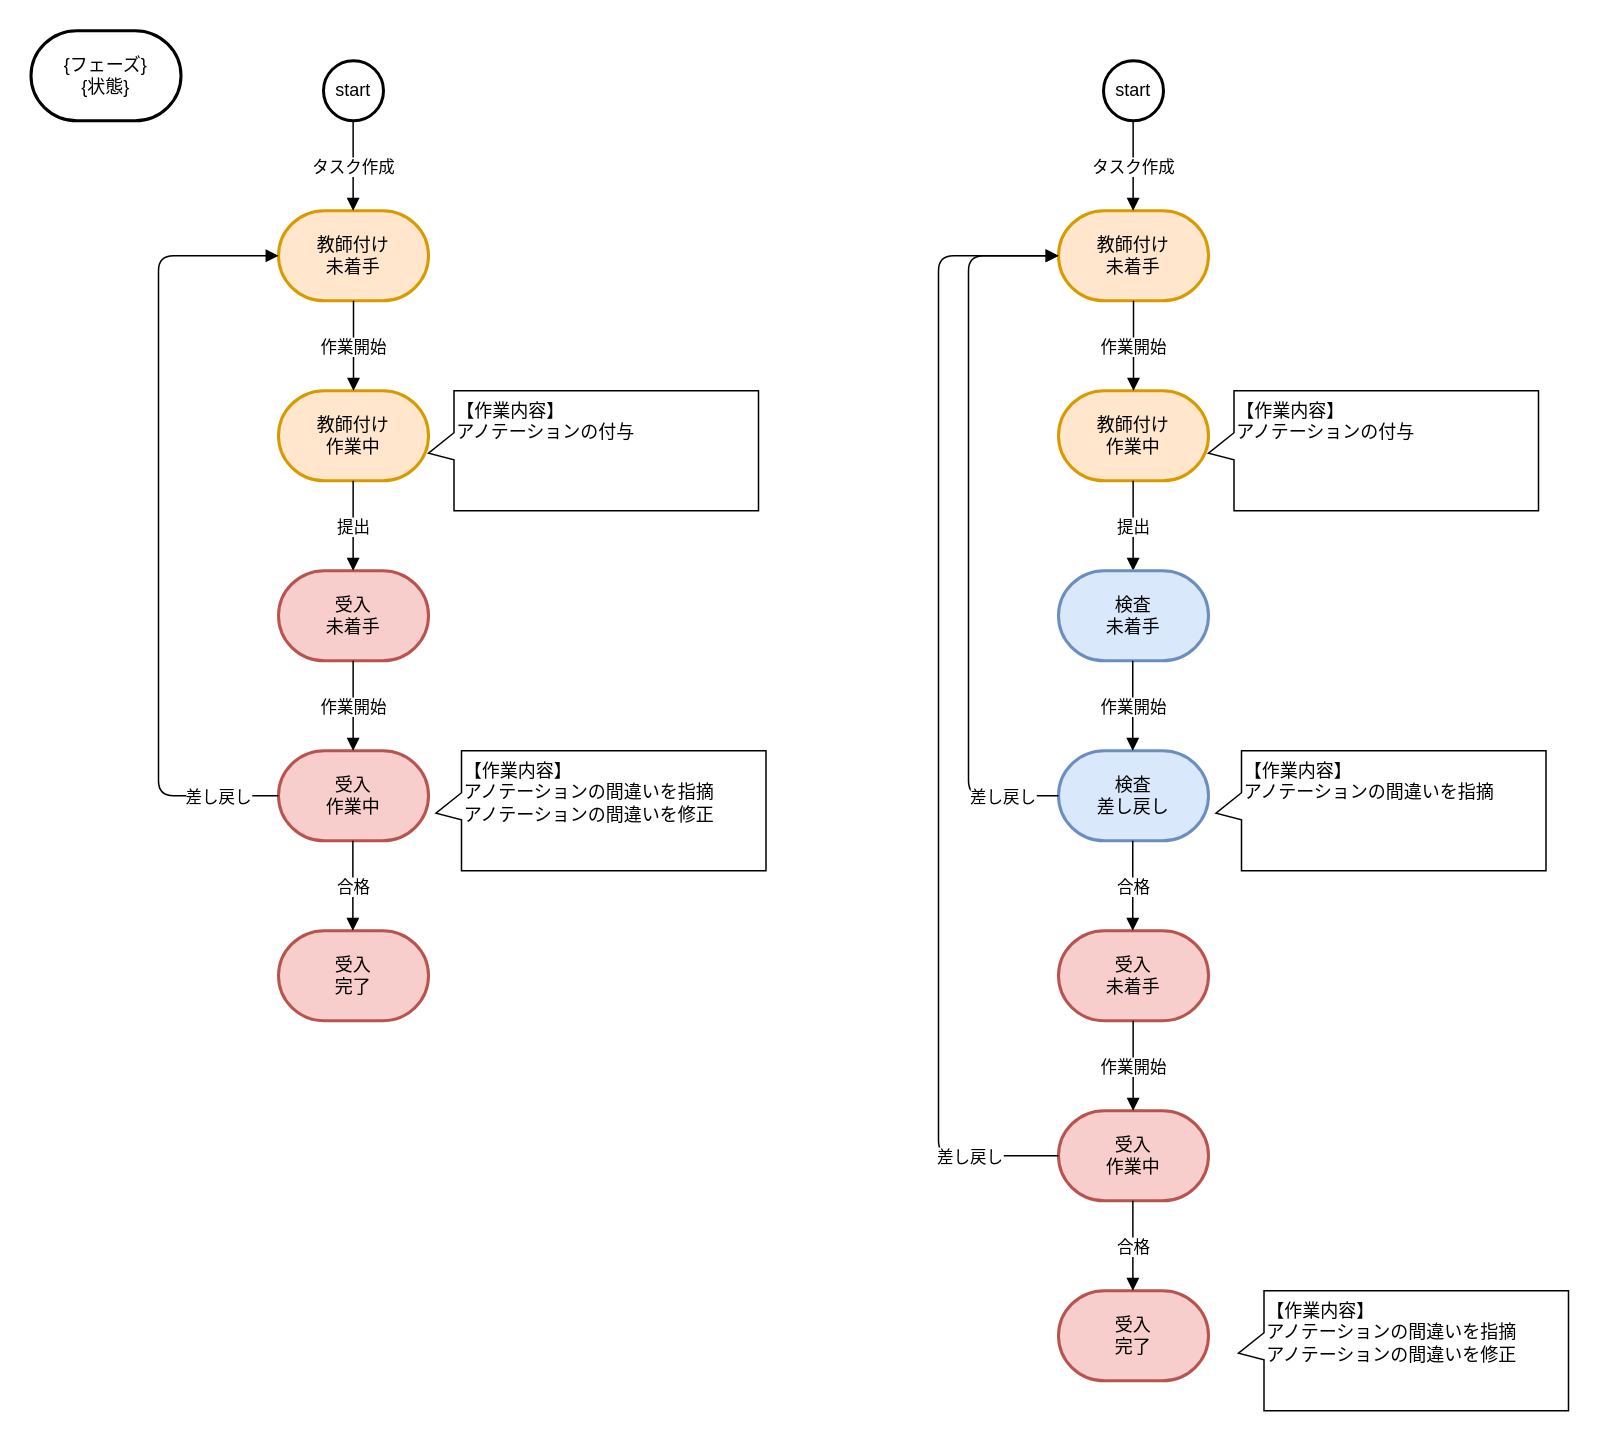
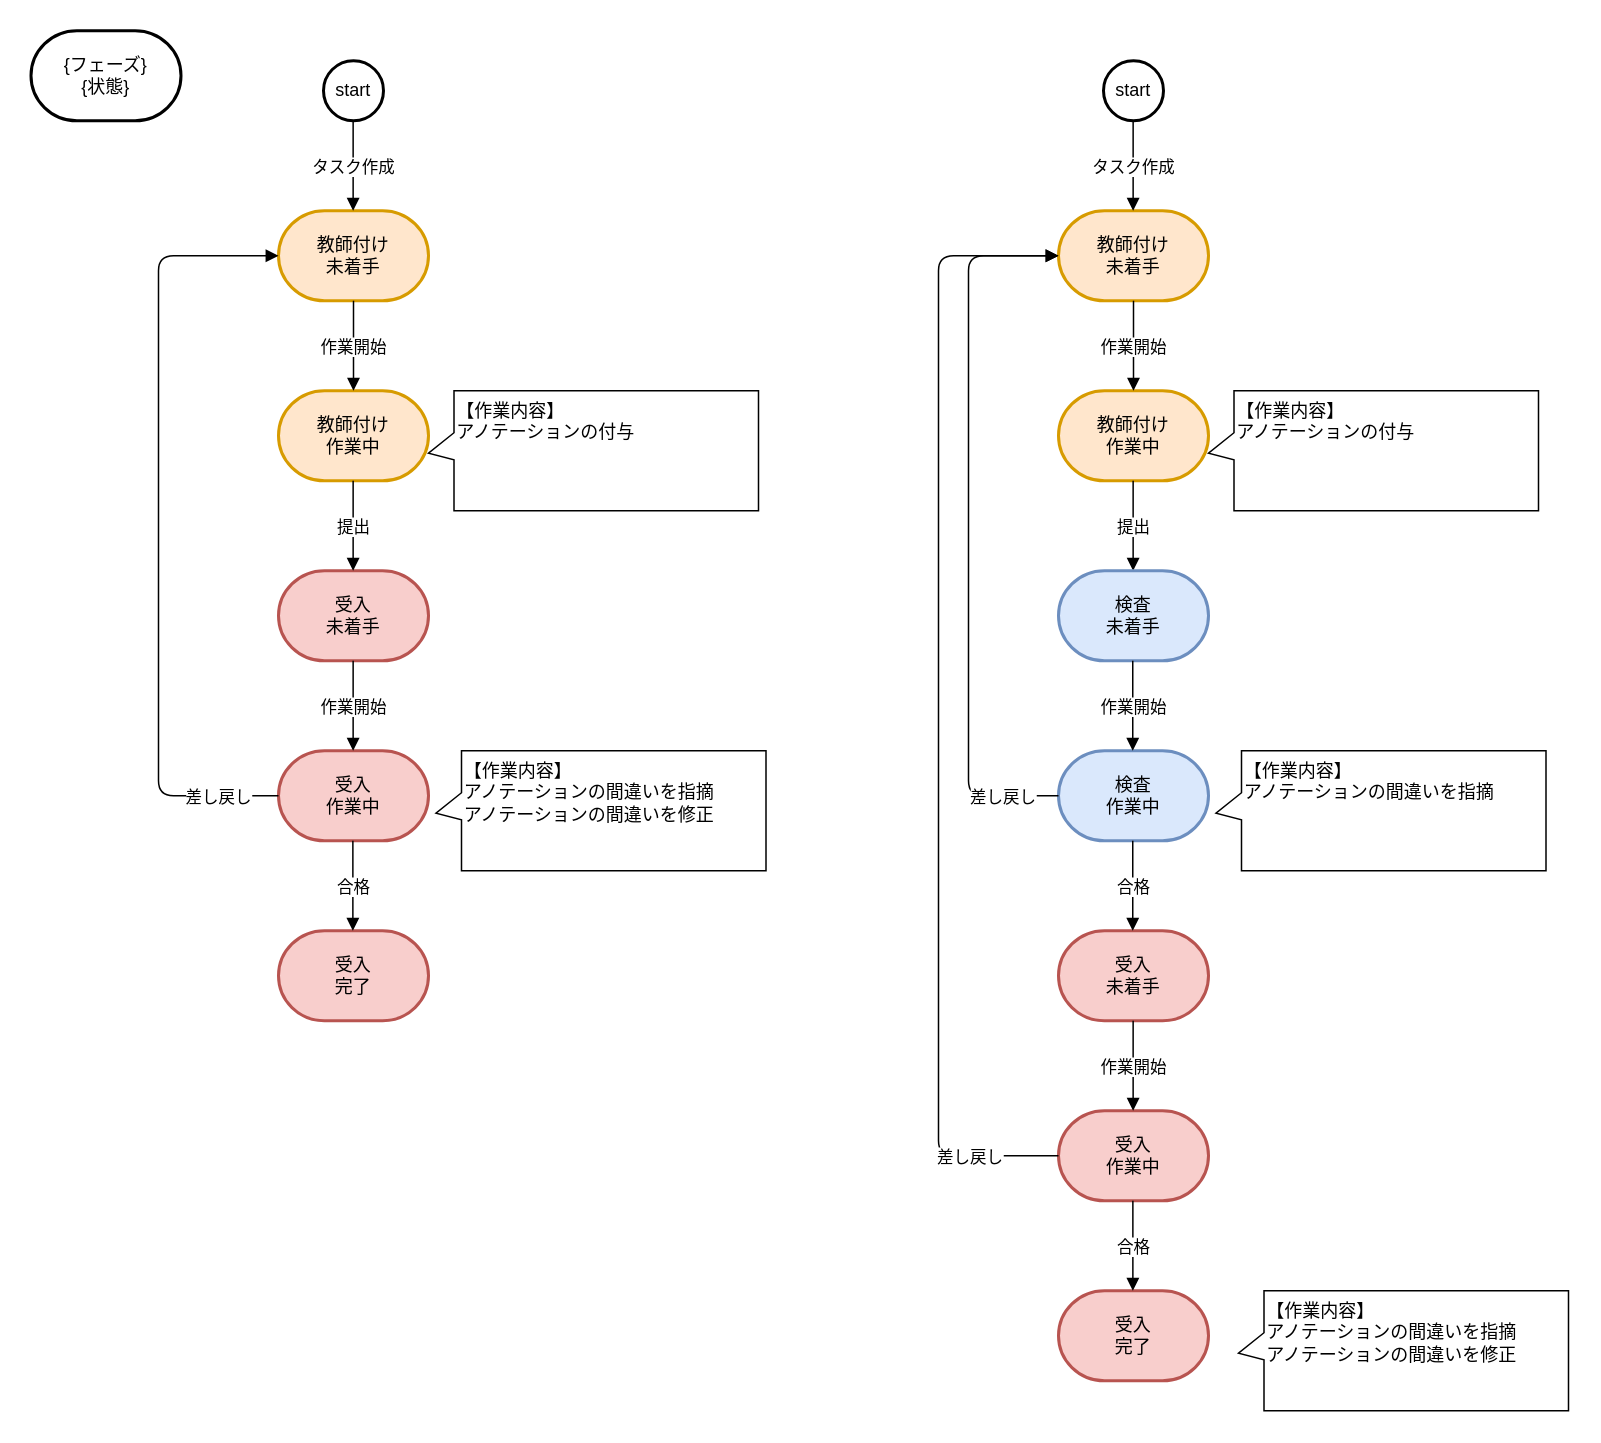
node "検査 差し戻し": label "検査 差し戻し" -> "検査 作業中"
